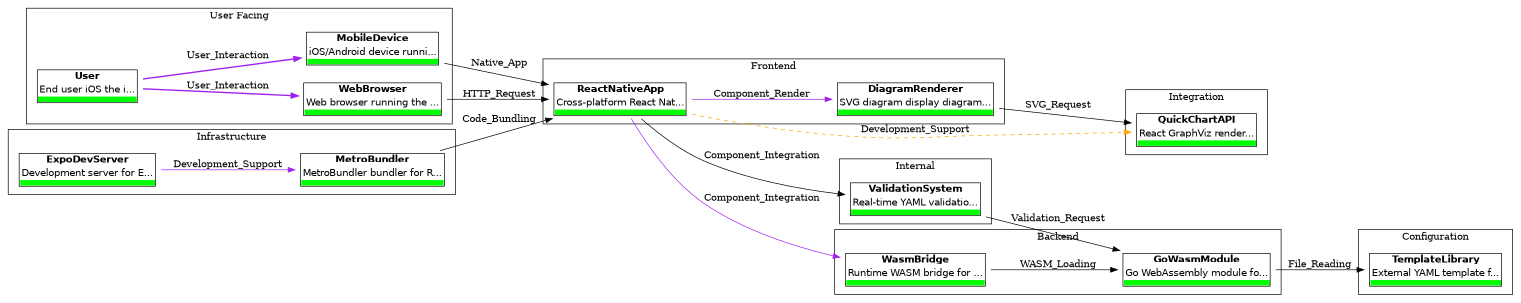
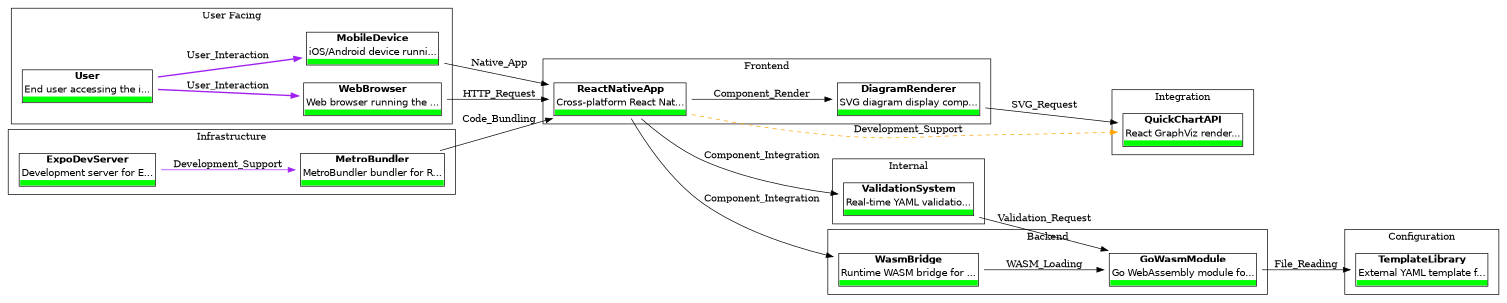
node "User": text "End user iOS the i..." -> "End user accessing the i..."
edge "ReactNativeApp" -> "DiagramRenderer": color purple -> black
node "DiagramRenderer": text "SVG diagram display diagram..." -> "SVG diagram display comp..."
edge "ReactNativeApp" -> "WasmBridge": color purple -> black
